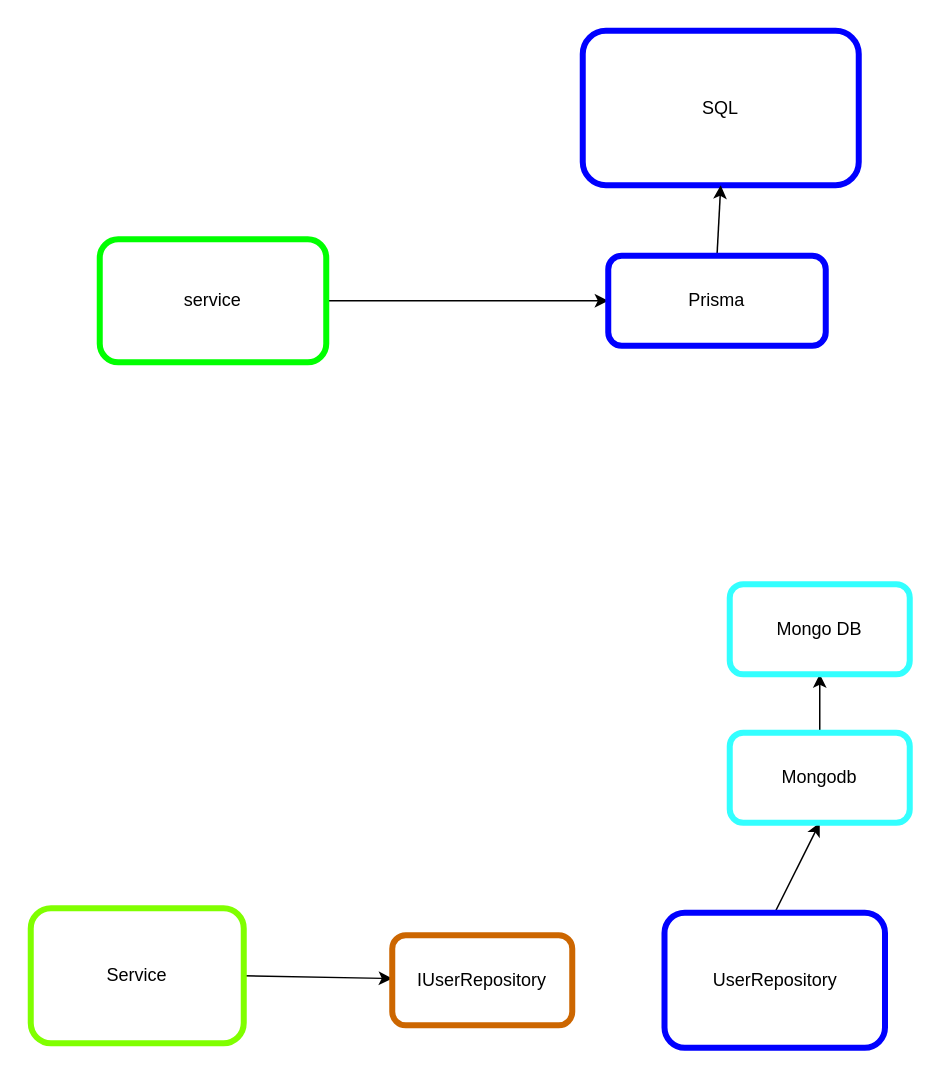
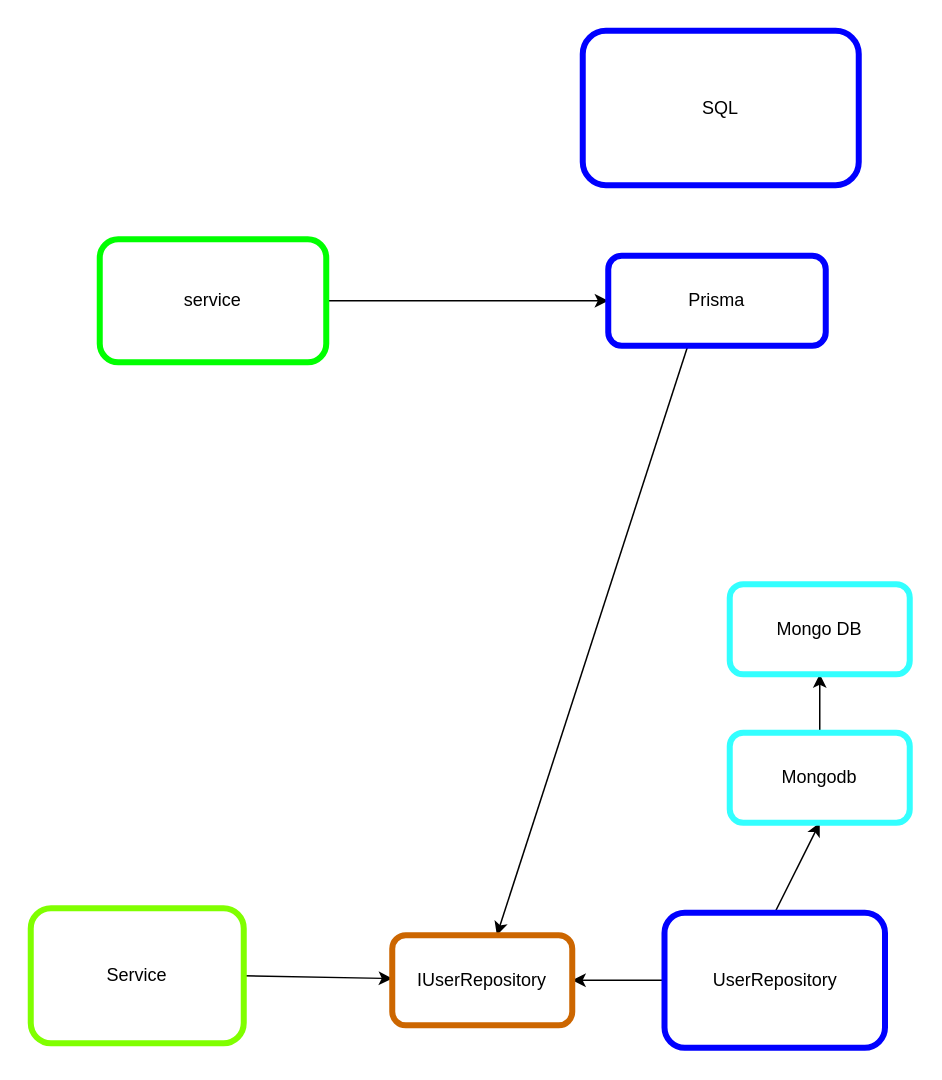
edge "Prisma" -> "SQL": now "Prisma" -> "IUserRepository"
edge "UserRepository" -> "IUserRepository": added
